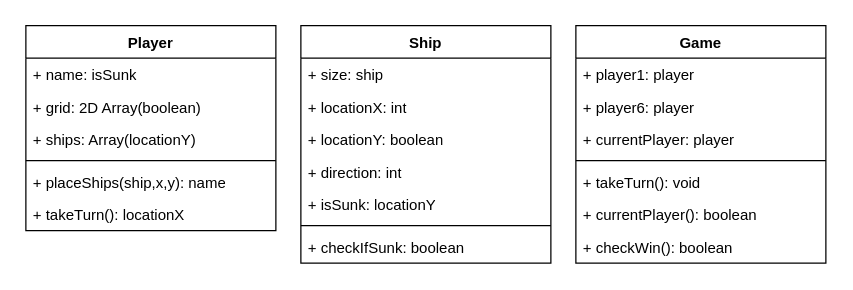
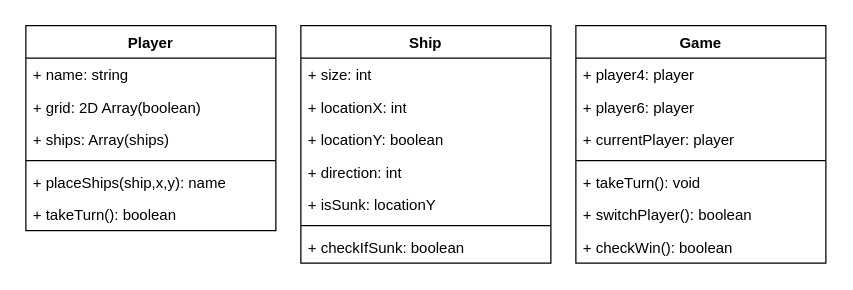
node "+ name: isSunk": label "+ name: isSunk" -> "+ name: string"
node "+ size: ship": label "+ size: ship" -> "+ size: int"
node "+ player1: player": label "+ player1: player" -> "+ player4: player"
node "+ ships: Array(locationY)": label "+ ships: Array(locationY)" -> "+ ships: Array(ships)"
node "+ takeTurn(): locationX": label "+ takeTurn(): locationX" -> "+ takeTurn(): boolean"
node "+ currentPlayer(): boolean": label "+ currentPlayer(): boolean" -> "+ switchPlayer(): boolean"
